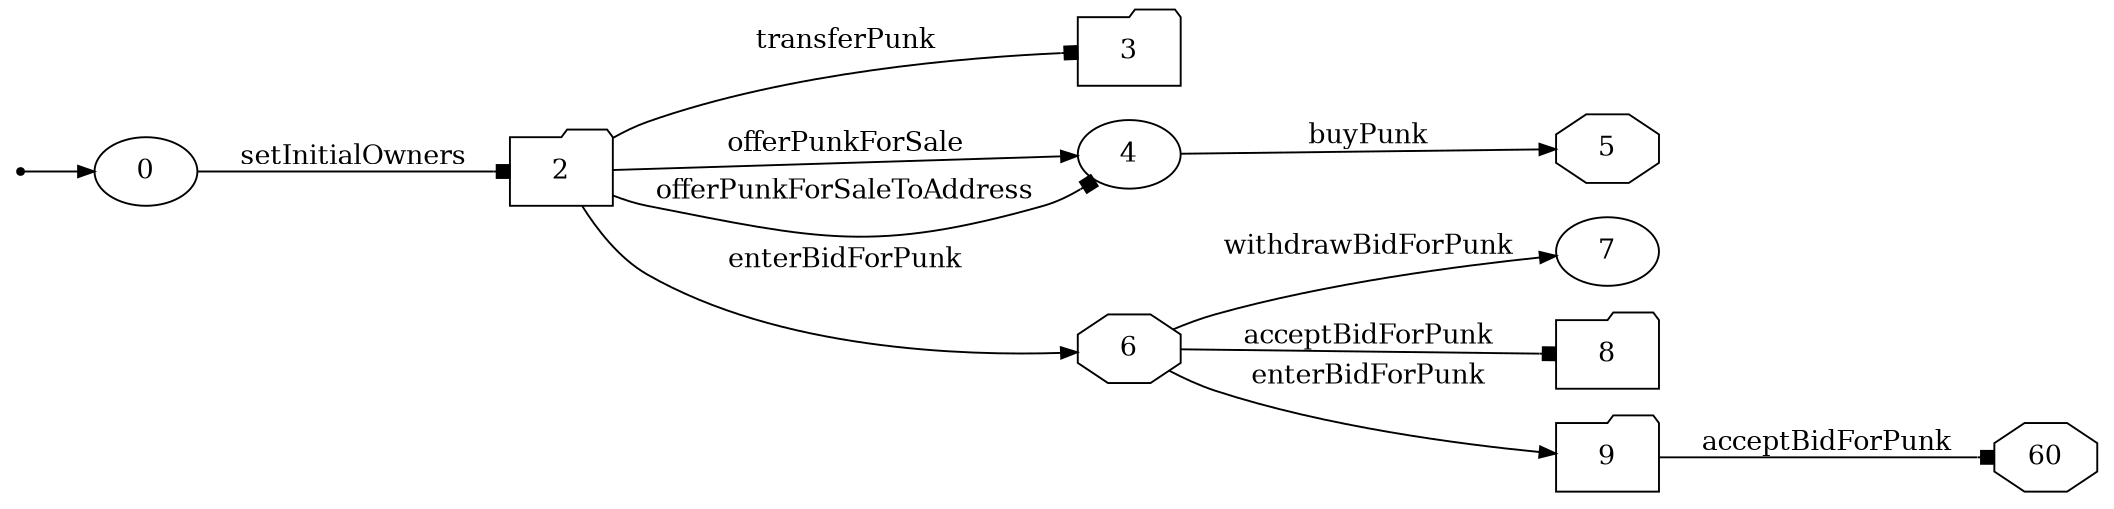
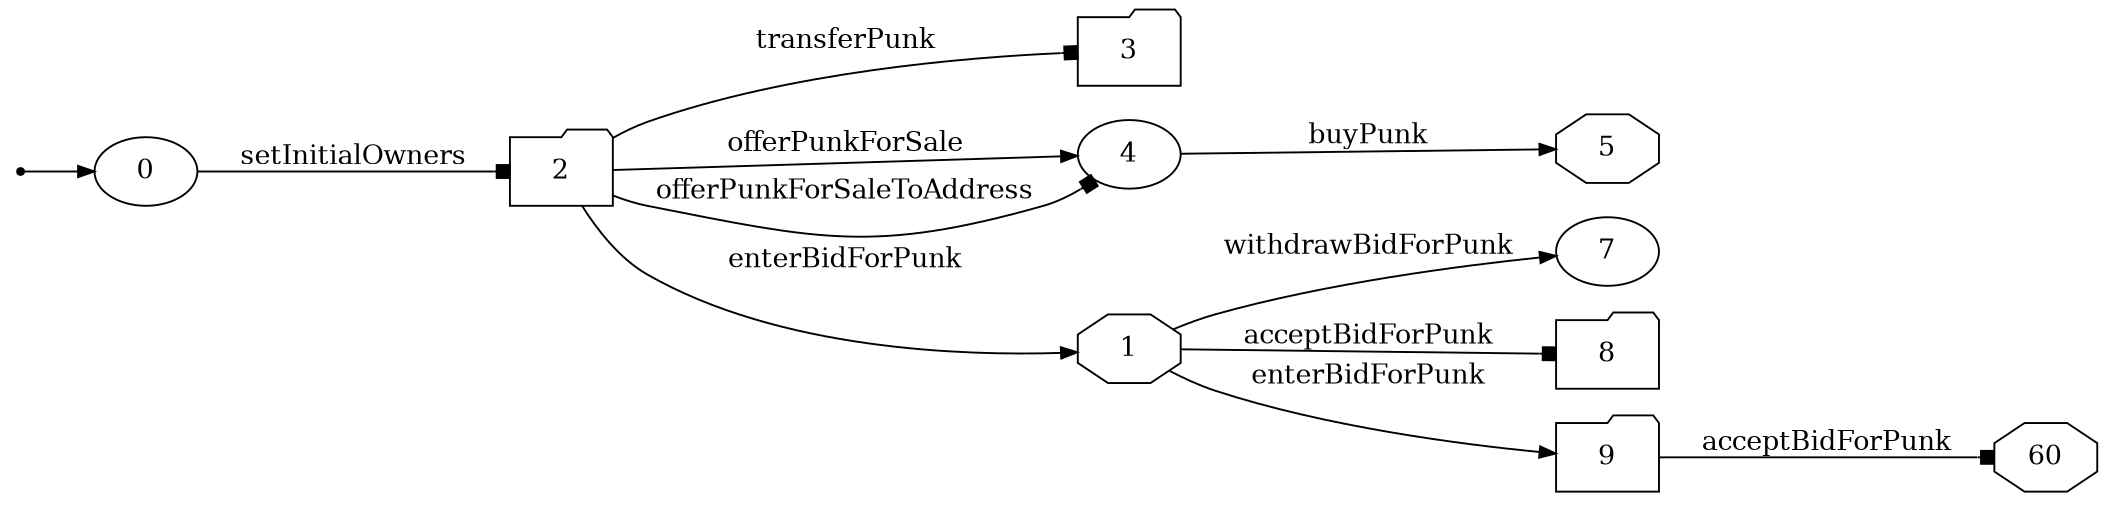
node "6": label "6" -> "1"
